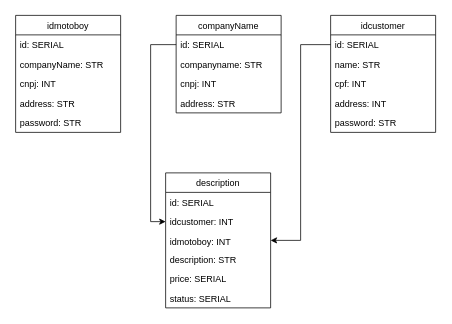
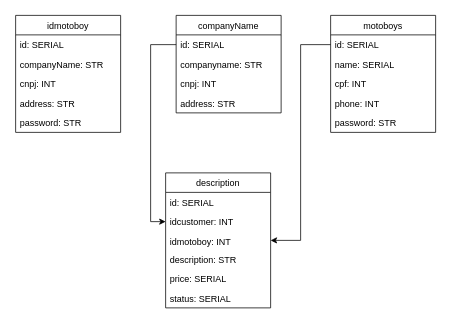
node "idcustomer": label "idcustomer" -> "motoboys"
node "name: STR": label "name: STR" -> "name: SERIAL"
node "address: INT": label "address: INT" -> "phone: INT"
